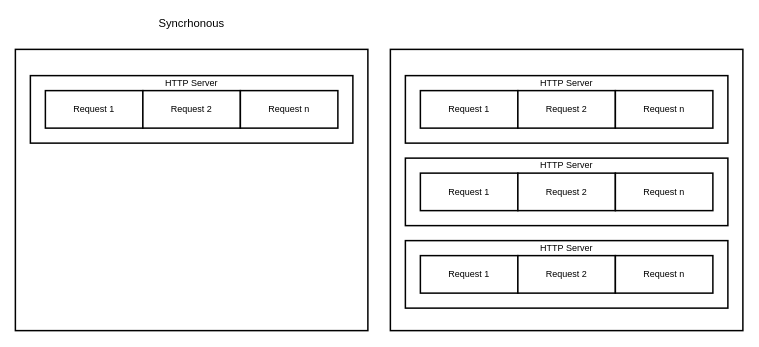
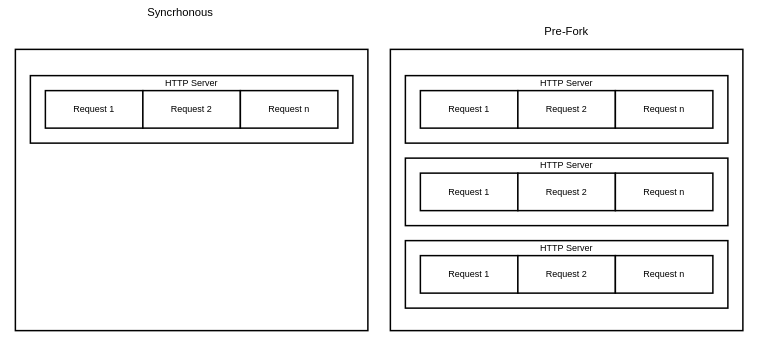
node "Syncrhonous": moved (192, 23) -> (180, 12)
node "Pre-Fork": added
